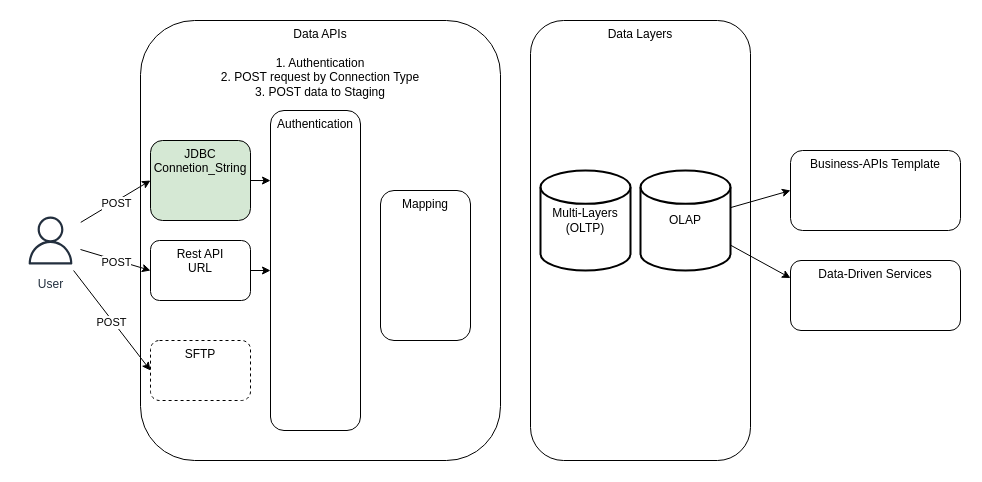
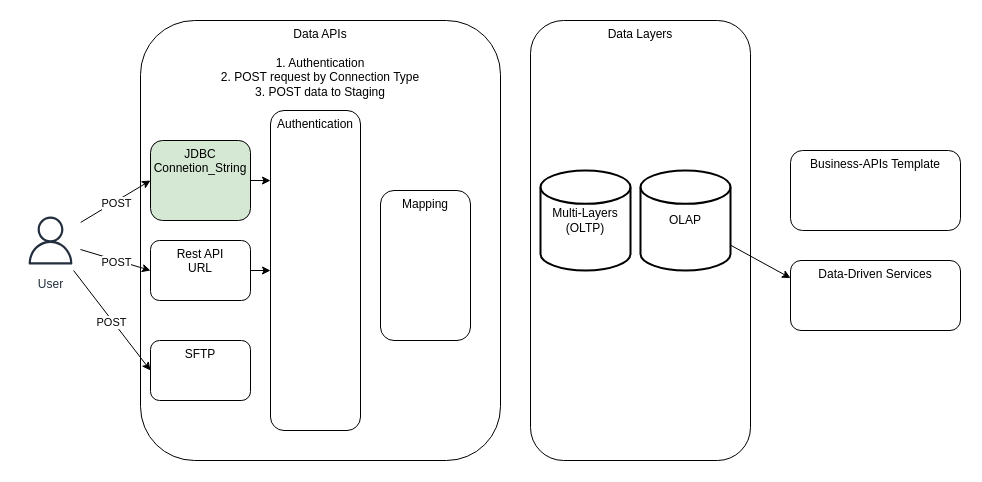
edge "OLAP" -> "Business-APIs Template": removed
node "SFTP": style dashed -> solid
